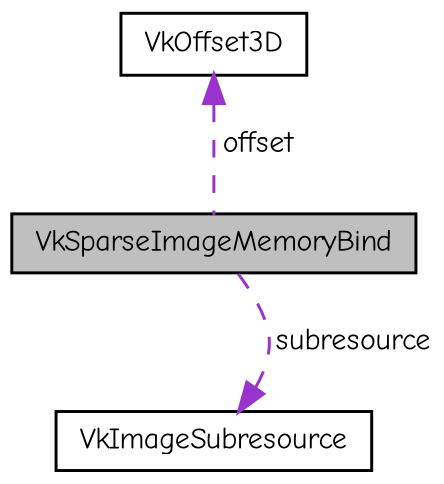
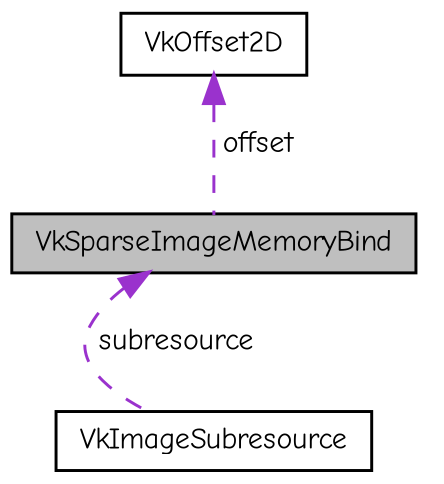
node "VkOffset3D": label "VkOffset3D" -> "VkOffset2D"
edge "VkSparseImageMemoryBind" -> "VkImageSubresource": reversed
